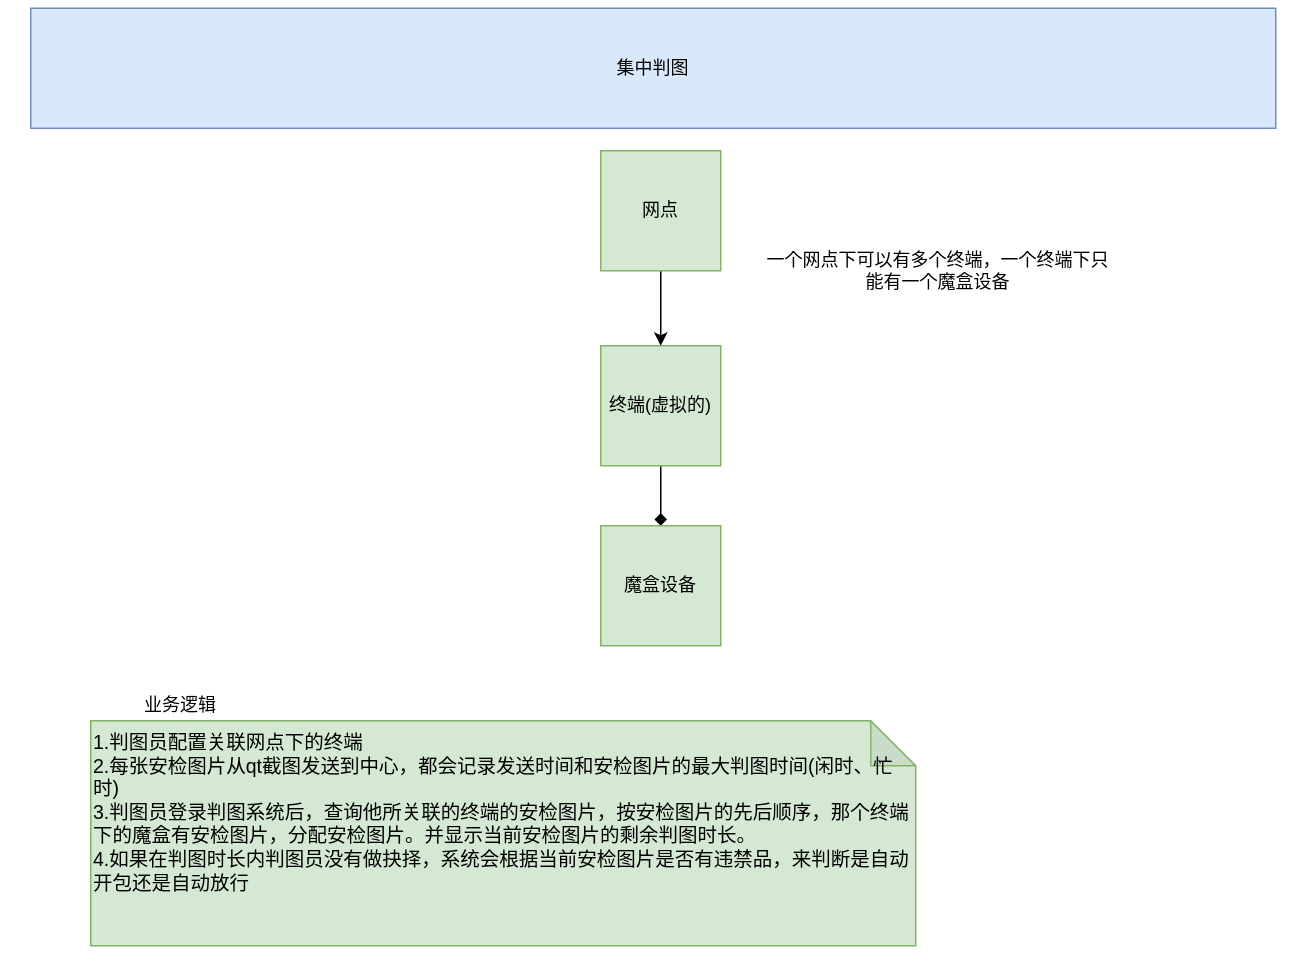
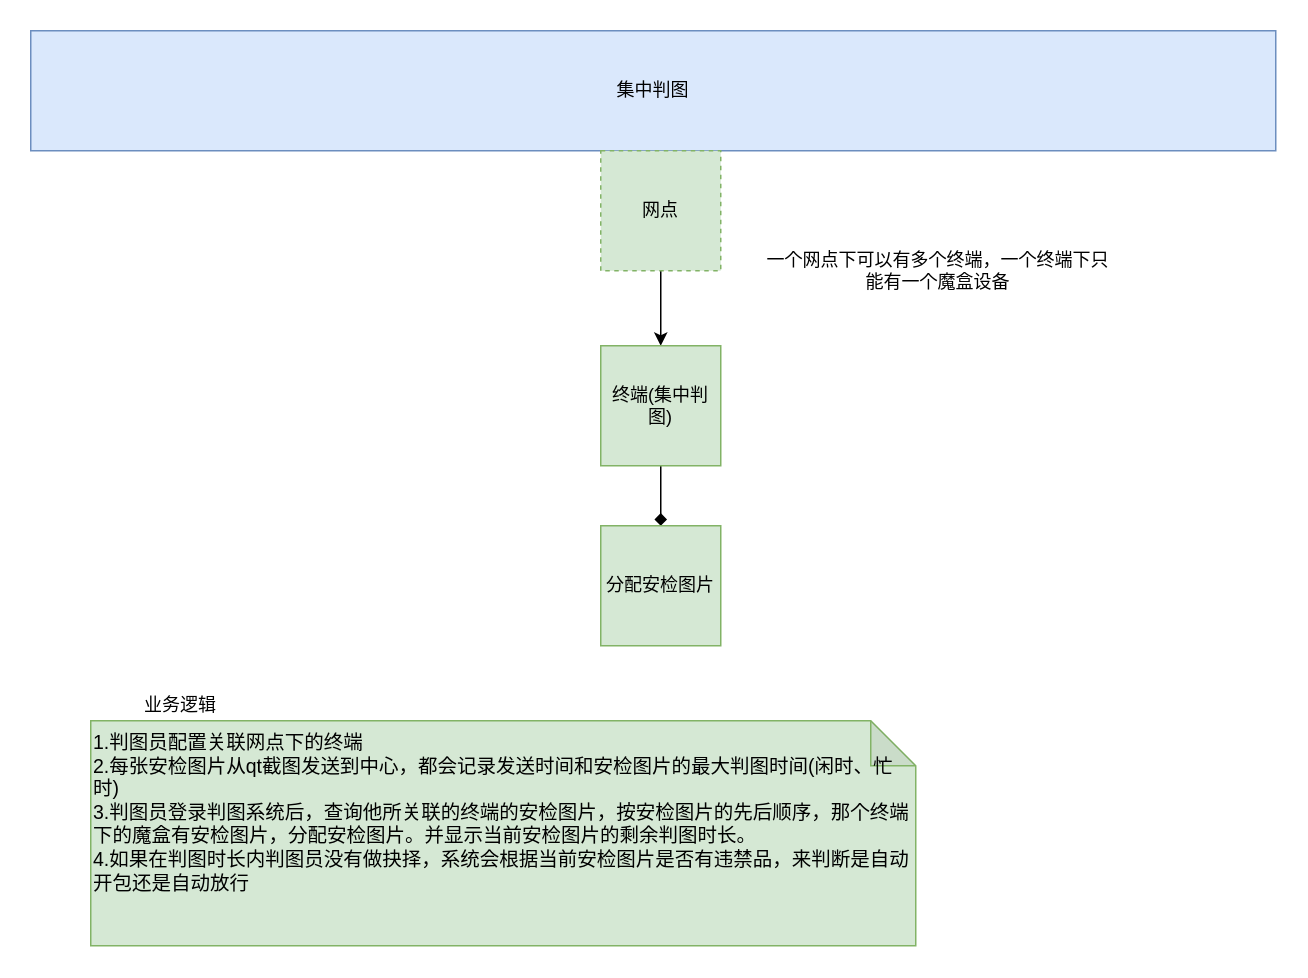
node "集中判图": moved (653, 68) -> (653, 91)
node "网点": style solid -> dashed
node "终端(虚拟的)": label "终端(虚拟的)" -> "终端(集中判图)"
node "魔盒设备": label "魔盒设备" -> "分配安检图片"
